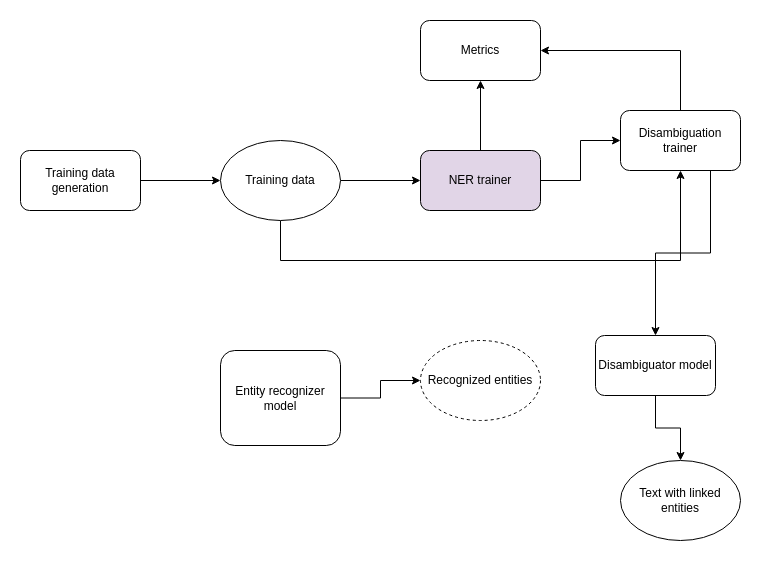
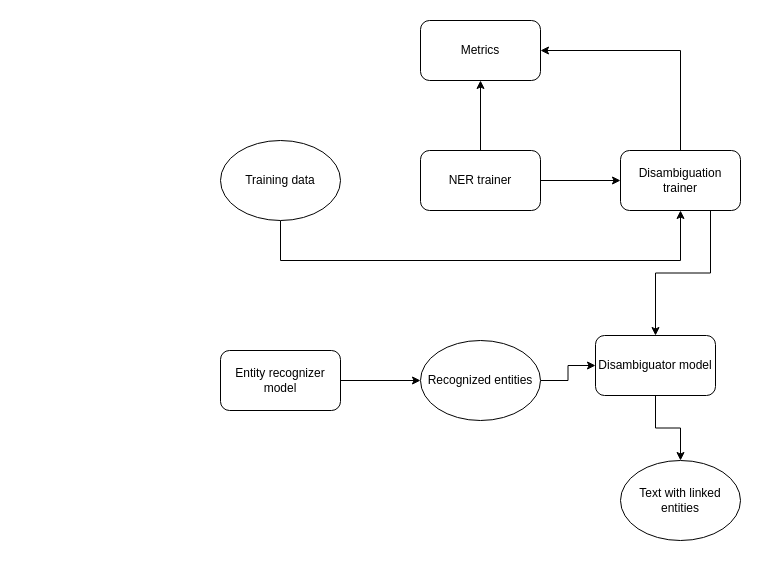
node "Disambiguation trainer": moved (681, 141) -> (681, 181)
node "Training data generation": removed
edge "Training data generation" -> "Training data": removed
edge "Training data" -> "NER trainer": removed
node "NER trainer": fillcolor #e1d5e7 -> #ffffff
edge "Recognized entities" -> "Disambiguator model": added
node "Recognized entities": style dashed -> solid
node "Entity recognizer model": size 120x95 -> 120x60
